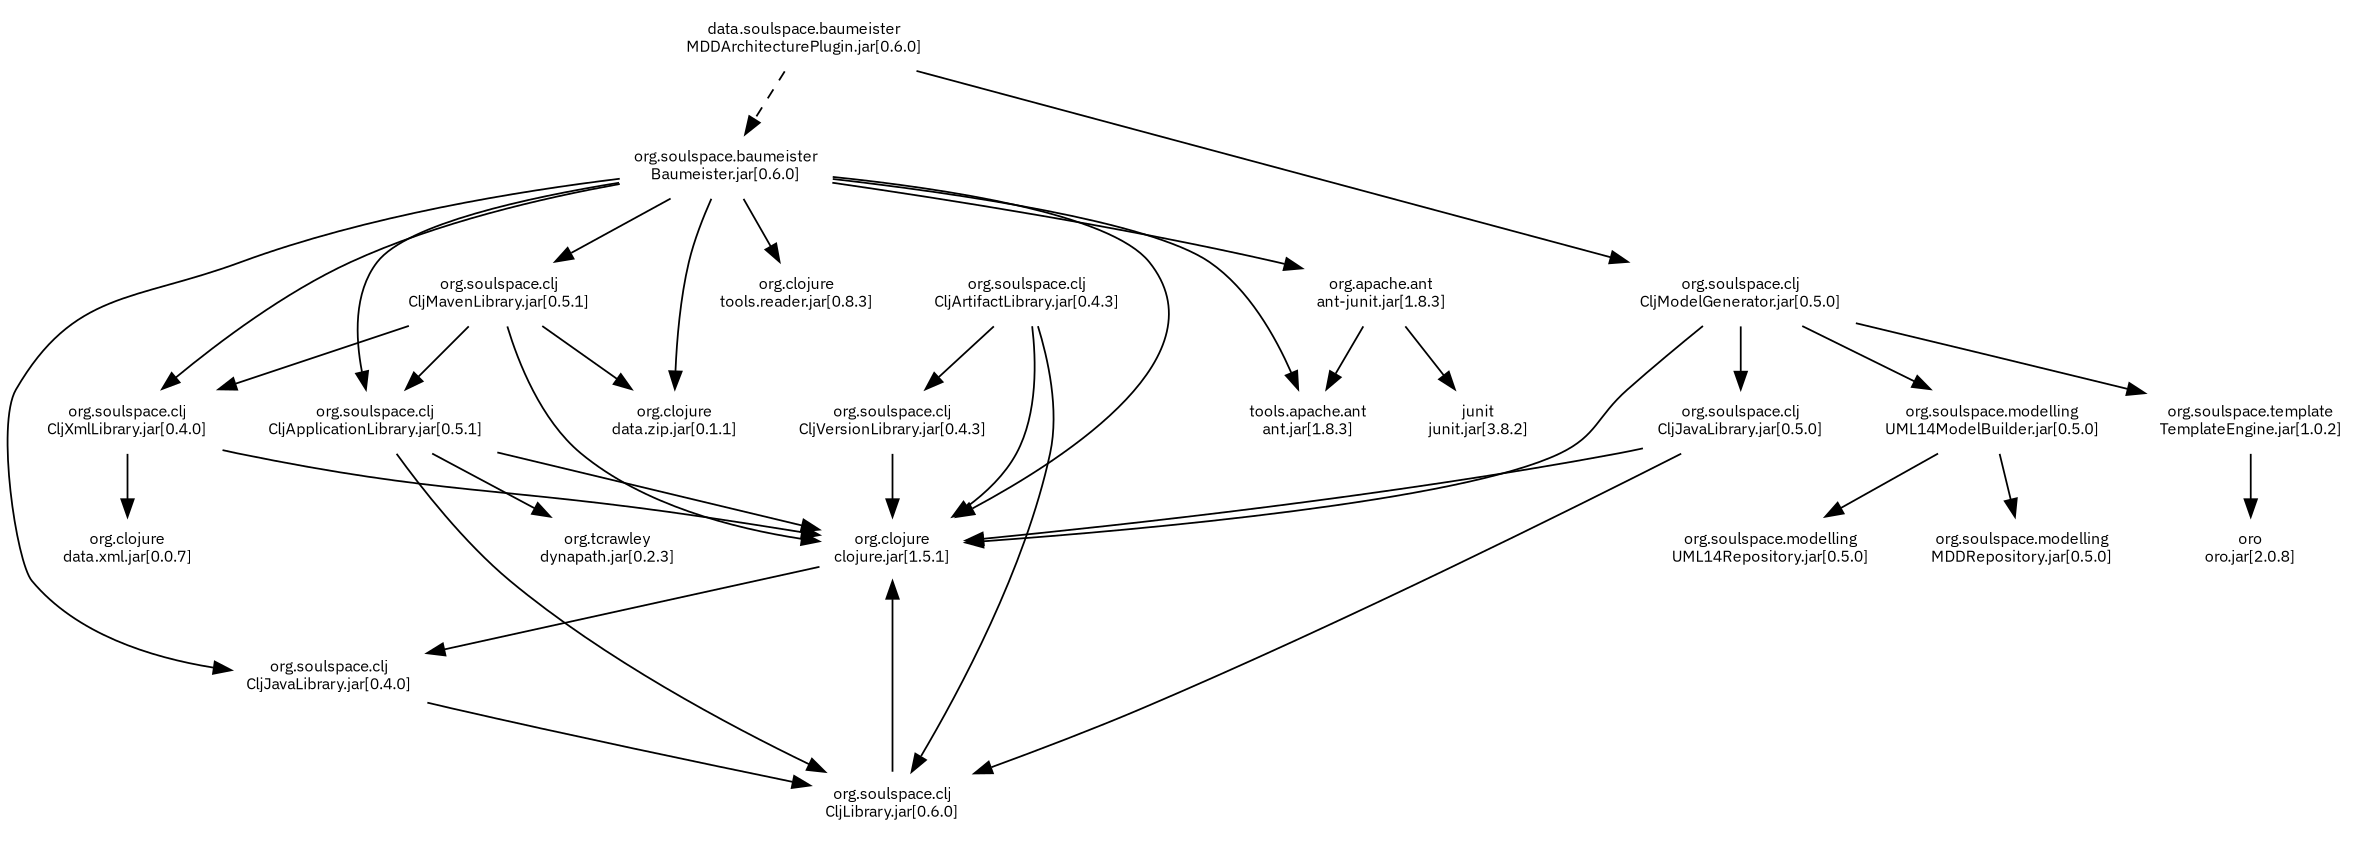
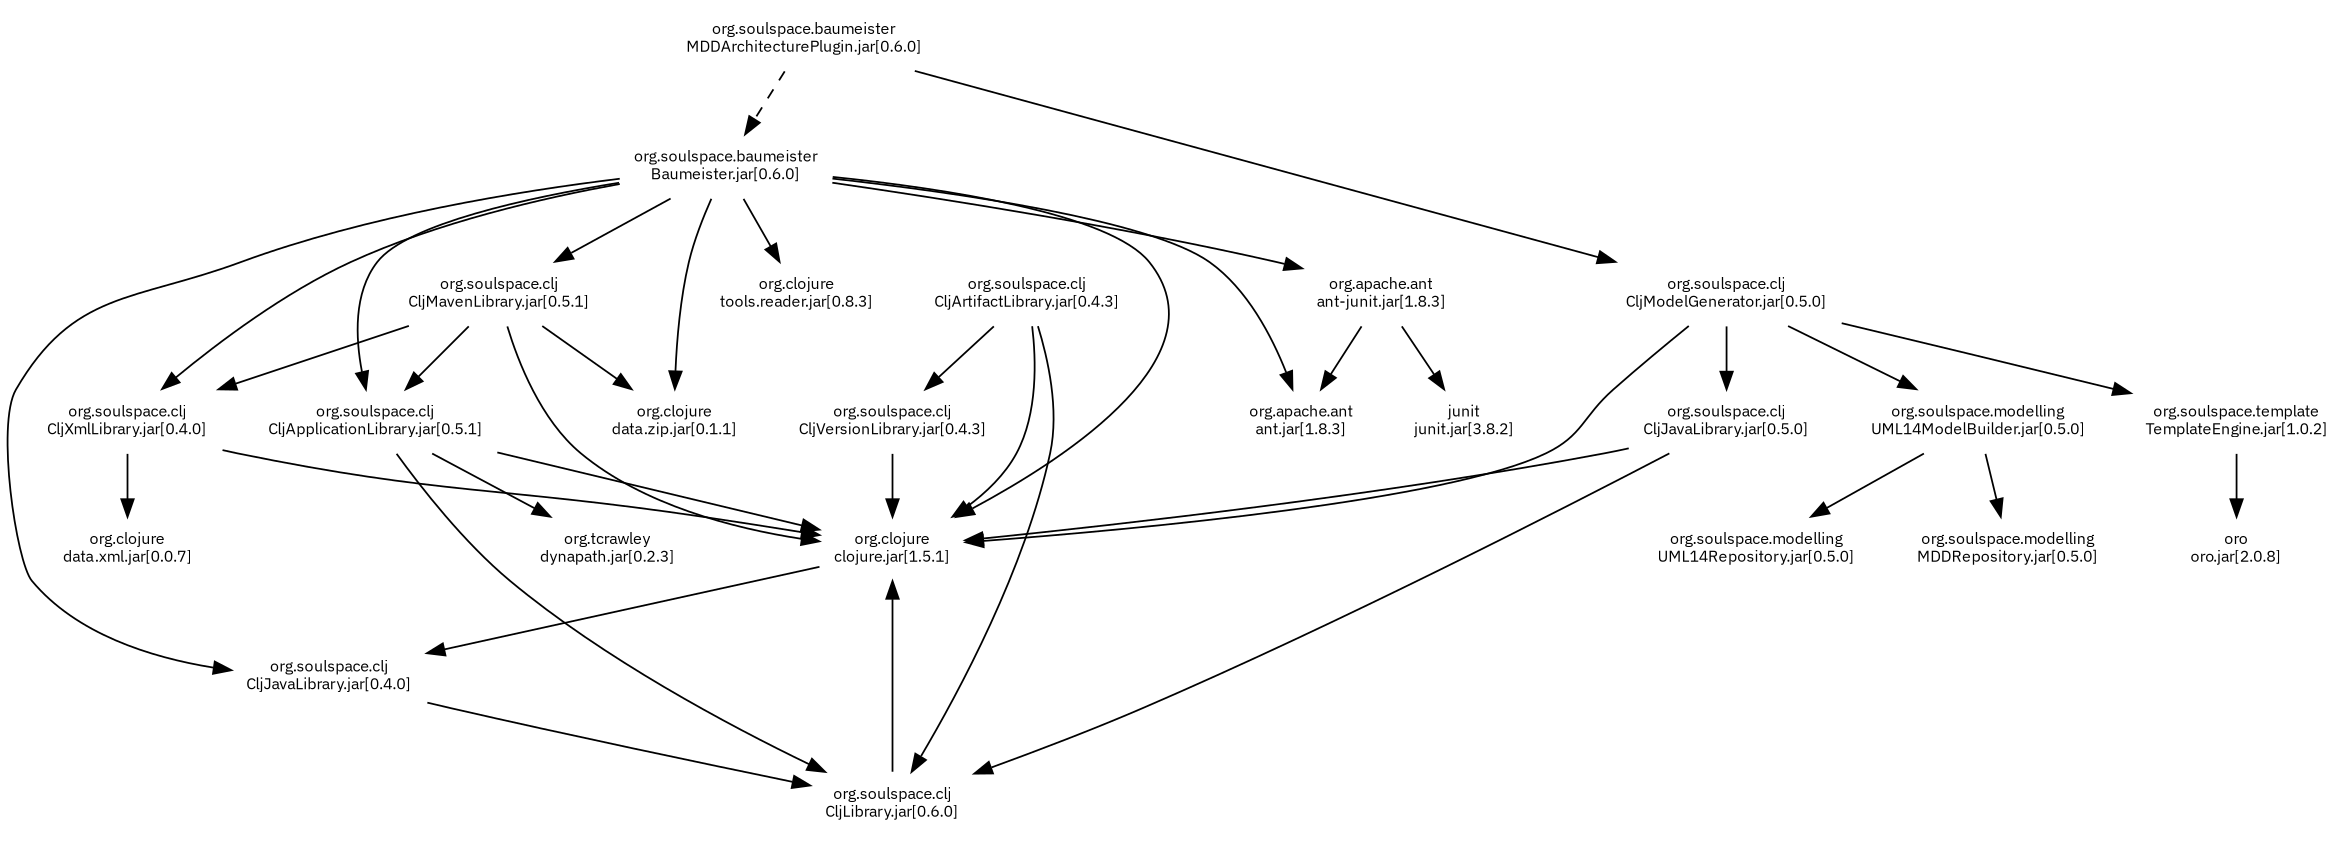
node "data.soulspace.baumeister MDDArchitecturePlugin.jar[0.6.0]": label "data.soulspace.baumeister MDDArchitecturePlugin.jar[0.6.0]" -> "org.soulspace.baumeister MDDArchitecturePlugin.jar[0.6.0]"
node "tools.apache.ant ant.jar[1.8.3]": label "tools.apache.ant ant.jar[1.8.3]" -> "org.apache.ant ant.jar[1.8.3]"
